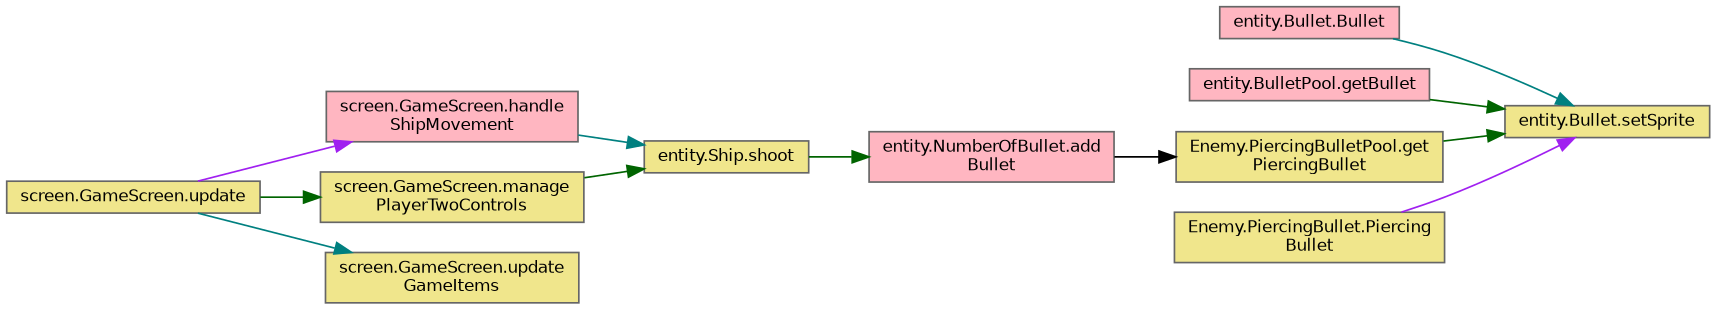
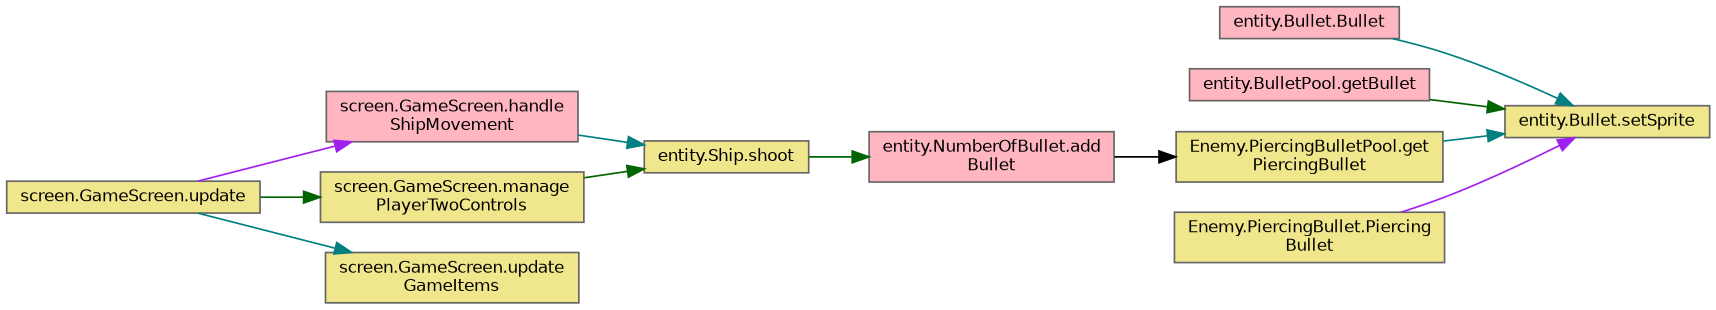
edge "Enemy.PiercingBulletPool.get PiercingBullet" -> "entity.Bullet.setSprite": color darkgreen -> teal
